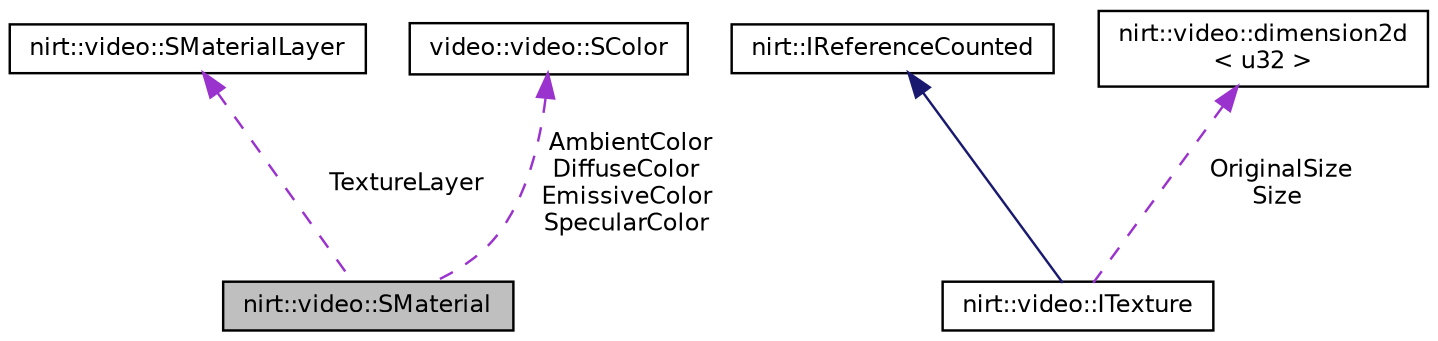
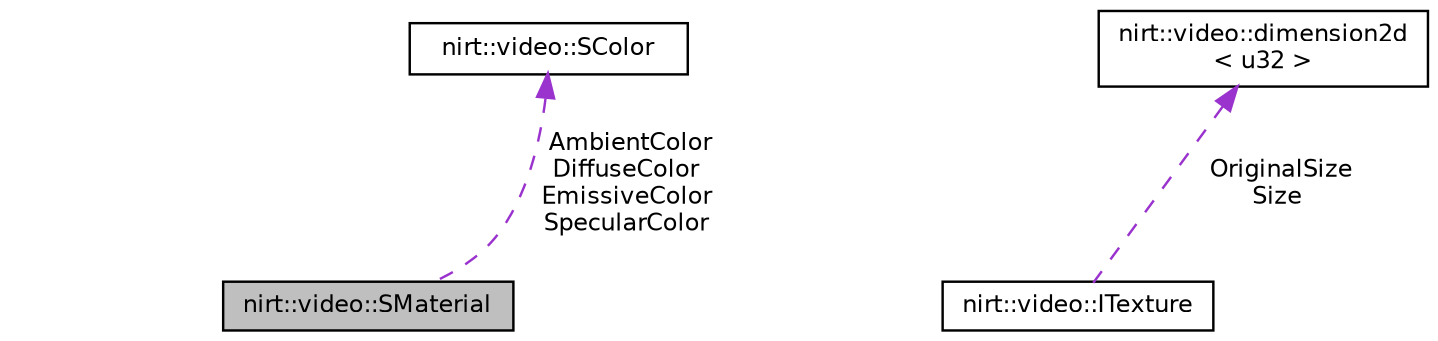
node "nirt::video::SMaterialLayer": removed
node "video::video::SColor": label "video::video::SColor" -> "nirt::video::SColor"
node "nirt::IReferenceCounted": removed
